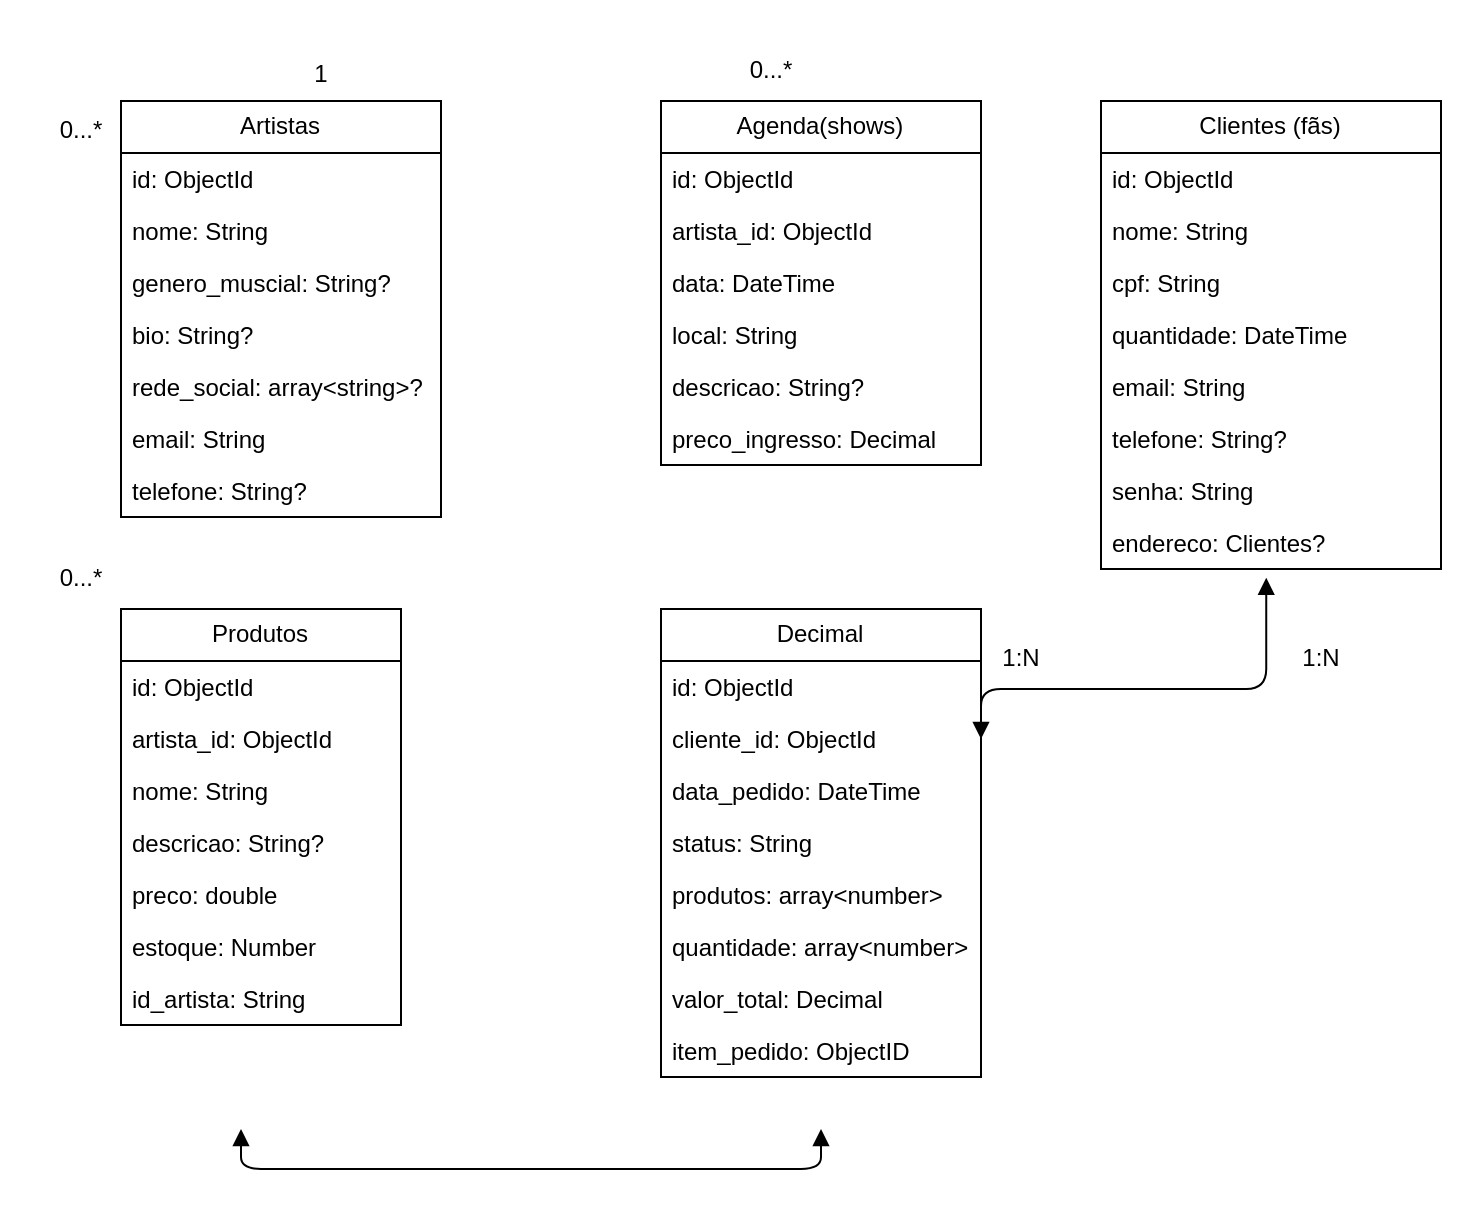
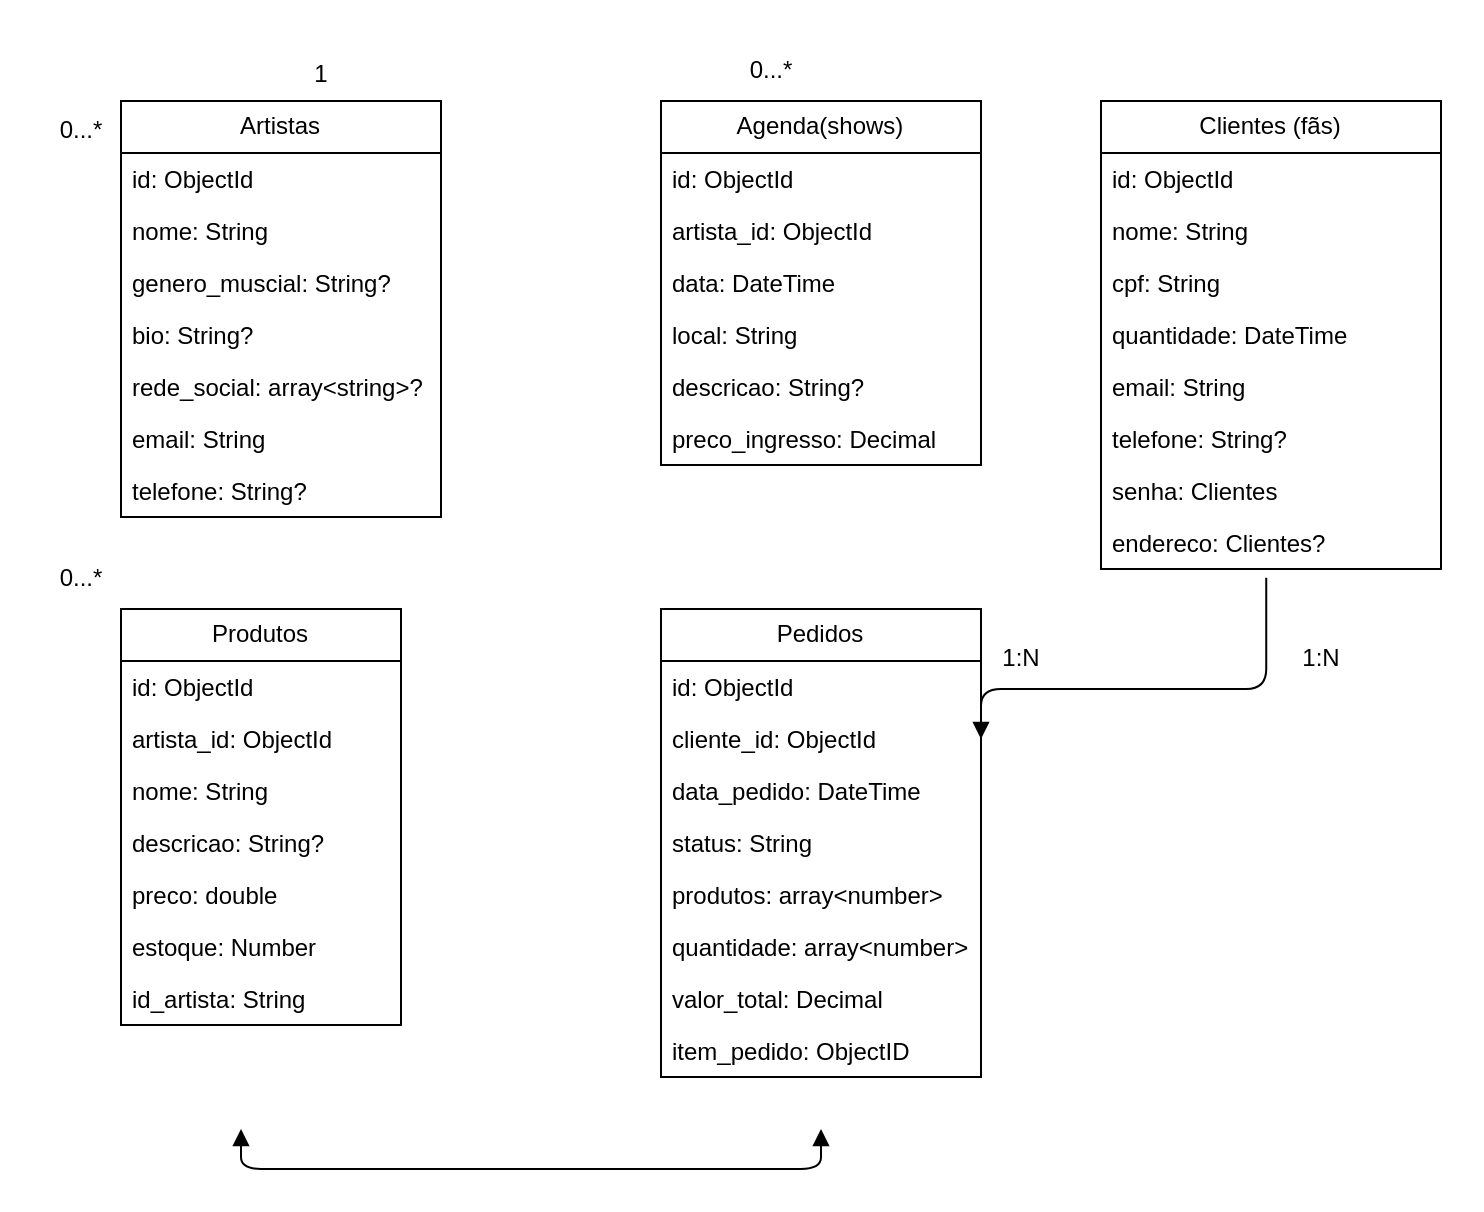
node "senha: String": label "senha: String" -> "senha: Clientes"
edge "endereco: Clientes?" -- "cliente_id: ObjectId": arrowhead block -> none
node "Decimal": label "Decimal" -> "Pedidos"
